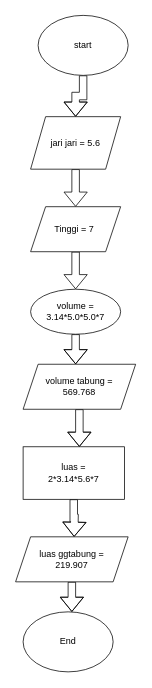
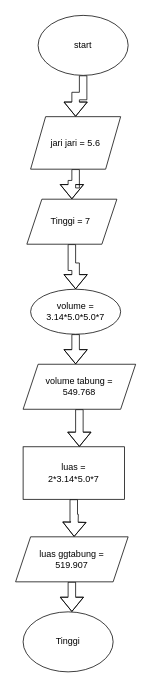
node "Tinggi = 7": moved (75, 229) -> (72, 222)
node "volume tabung = 569.768": label "volume tabung = 569.768" -> "volume tabung = 549.768"
node "luas = 2*3.14*5.6*7": label "luas = 2*3.14*5.6*7" -> "luas = 2*3.14*5.0*7"
node "luas ggtabung = 219.907": label "luas ggtabung = 219.907" -> "luas ggtabung = 519.907"
node "End": label "End" -> "Tinggi"
